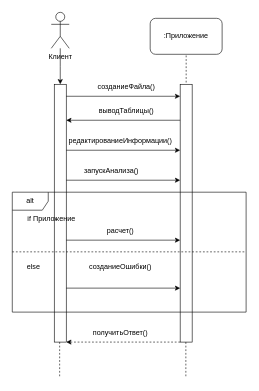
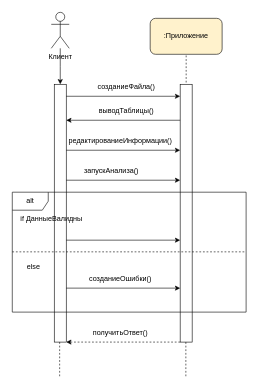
node ":Приложение": fillcolor #ffffff -> #fff2cc
node "if Приложение": label "if Приложение" -> "if ДанныеВалидны"
node "расчет()": removed
node "созданиеОшибки()": moved (120, 267) -> (120, 279)
